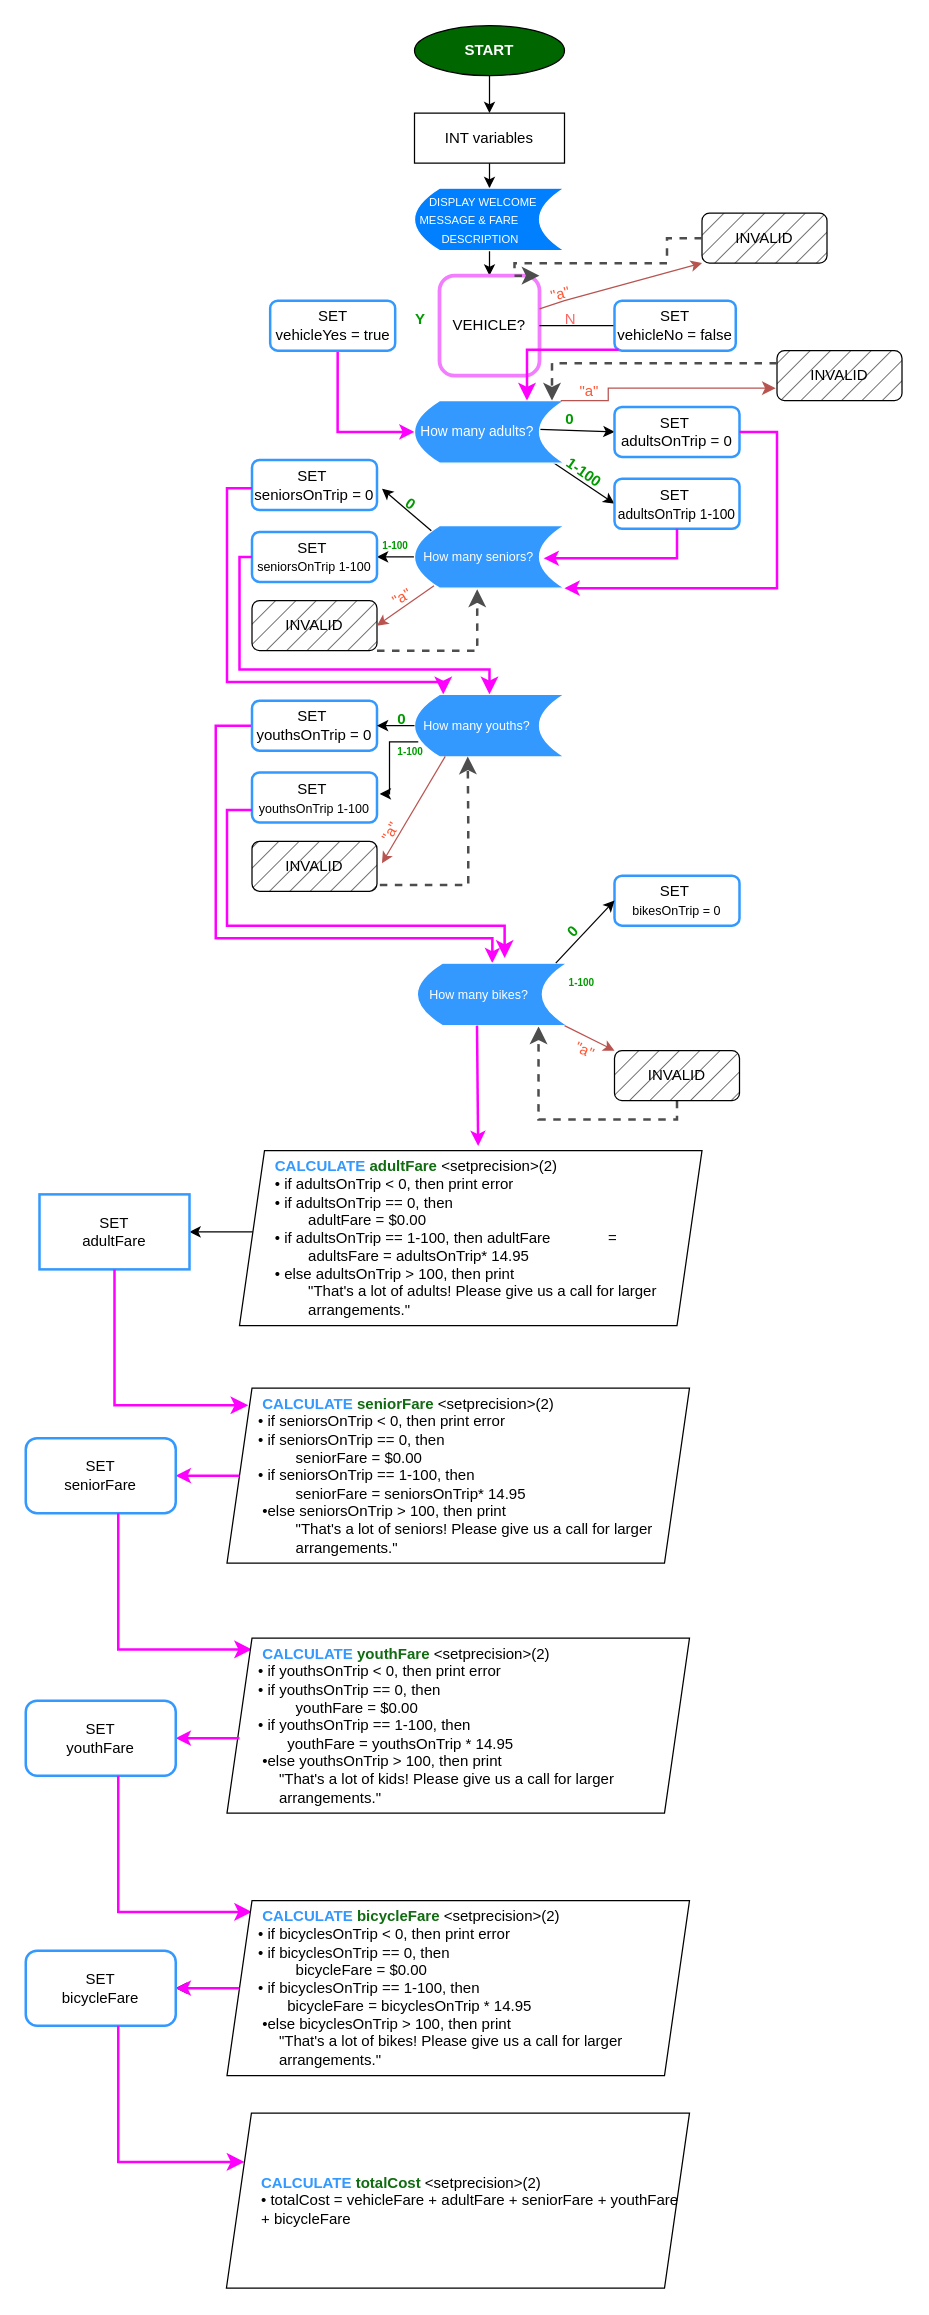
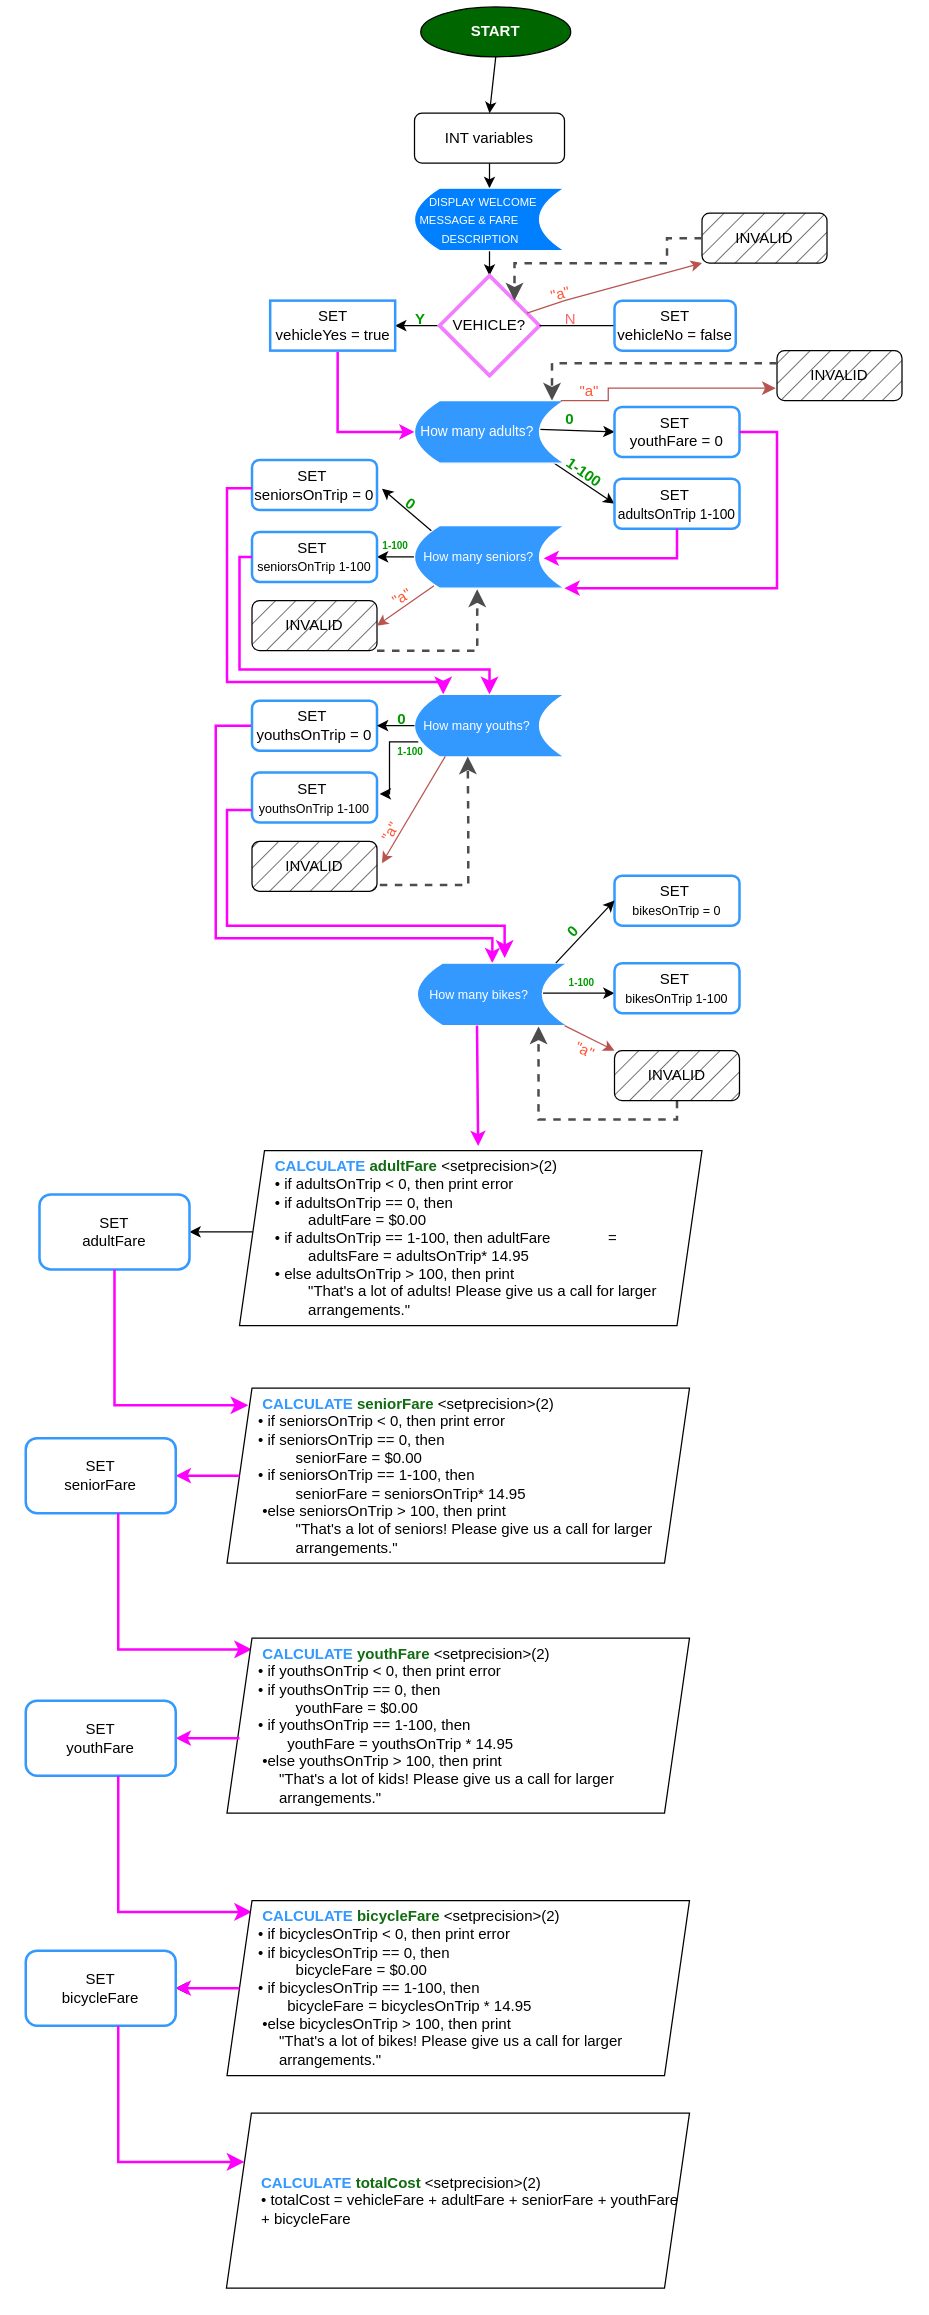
node "START": moved (489, 51) -> (496, 32)
node "INT variables": shape rectangle -> rounded rectangle
node "SET vehicleYes = true": shape rounded rectangle -> rectangle
edge "VEHICLE?" -> "SET vehicleYes = true": added
node "VEHICLE?": shape rounded rectangle -> diamond
edge "SET vehicleNo = false" -> "How many adults?": removed
node "SET adultsOnTrip = 0": label "SET adultsOnTrip = 0" -> "SET youthFare = 0"
node "SET bikesOnTrip 1-100": added
edge "How many bikes?" -> "SET bikesOnTrip 1-100": added
node "SET adultFare": shape rectangle -> rounded rectangle
